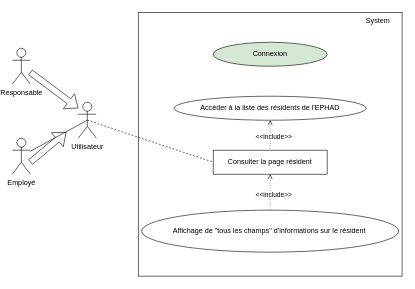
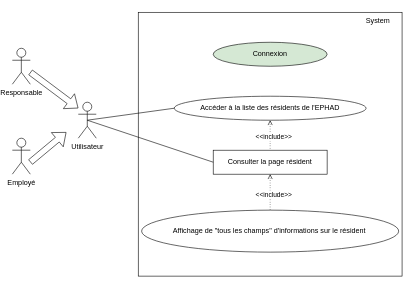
edge "Utilisateur" -- "Employé": now "Utilisateur" -- "Accéder à la liste des résidents de l'EPHAD"
edge "Utilisateur" -- "Consulter la page résident": style dashed -> solid
